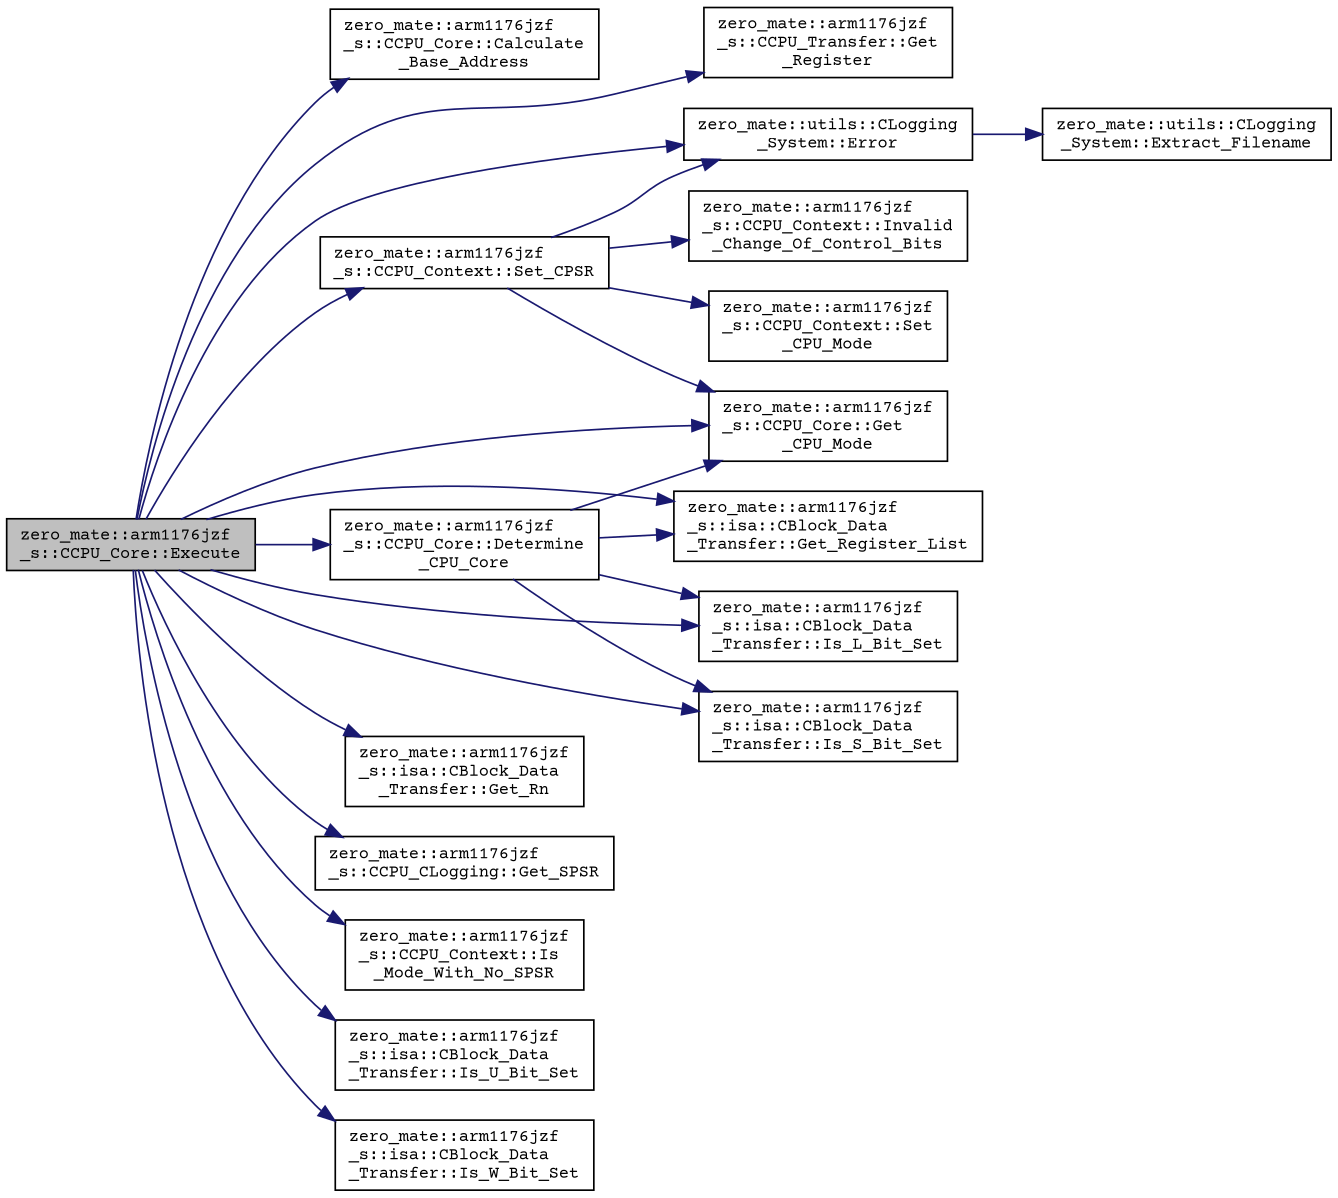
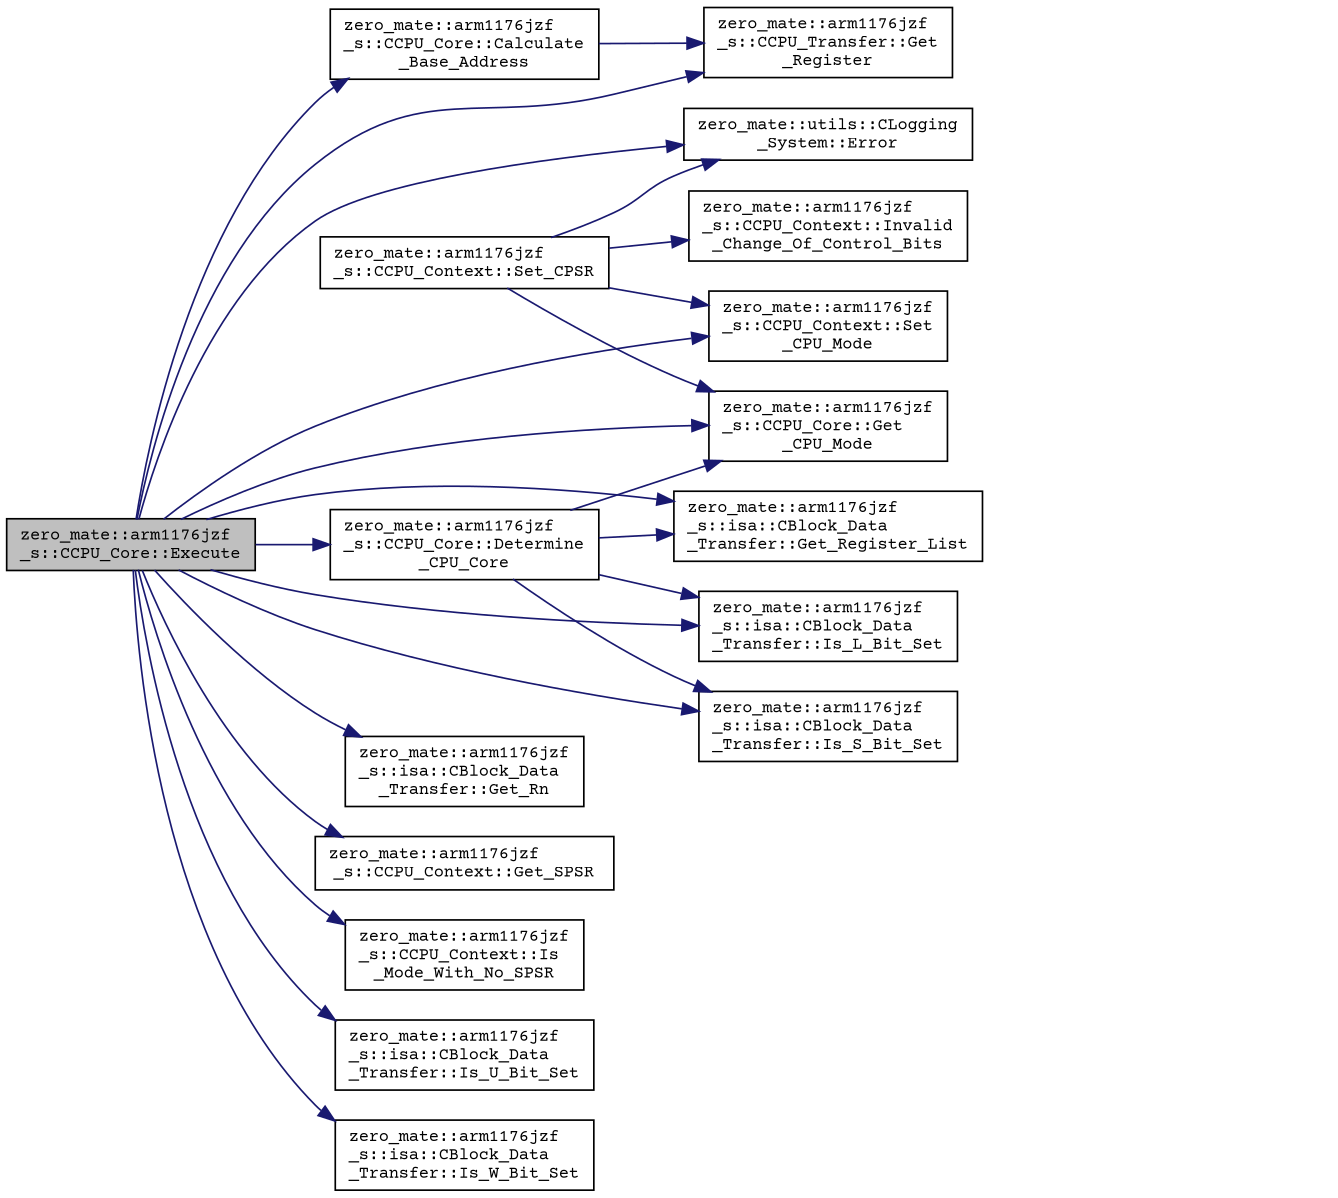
edge "zero_mate::arm1176jzf _s::CCPU_Core::Calculate _Base_Address" -> "zero_mate::arm1176jzf _s::CCPU_Transfer::Get _Register": added
node "zero_mate::utils::CLogging _System::Extract_Filename": removed
edge "zero_mate::arm1176jzf _s::CCPU_Core::Execute" -> "zero_mate::arm1176jzf _s::CCPU_Context::Set_CPSR": now "zero_mate::arm1176jzf _s::CCPU_Core::Execute" -> "zero_mate::arm1176jzf _s::CCPU_Context::Set _CPU_Mode"
node "zero_mate::arm1176jzf _s::CCPU_CLogging::Get_SPSR": label "zero_mate::arm1176jzf _s::CCPU_CLogging::Get_SPSR" -> "zero_mate::arm1176jzf _s::CCPU_Context::Get_SPSR"
